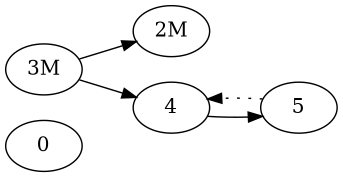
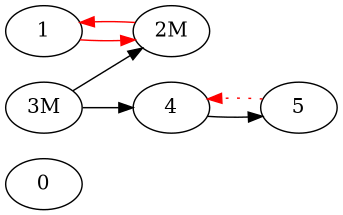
node "1": added
edge "5" -> "4": color black -> red
